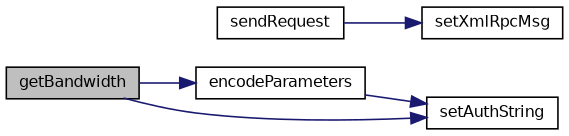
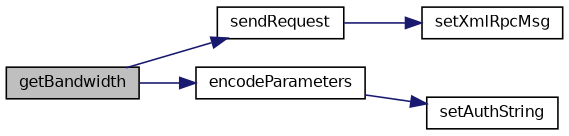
edge "getBandwidth" -> "setAuthString": now "getBandwidth" -> "sendRequest"
